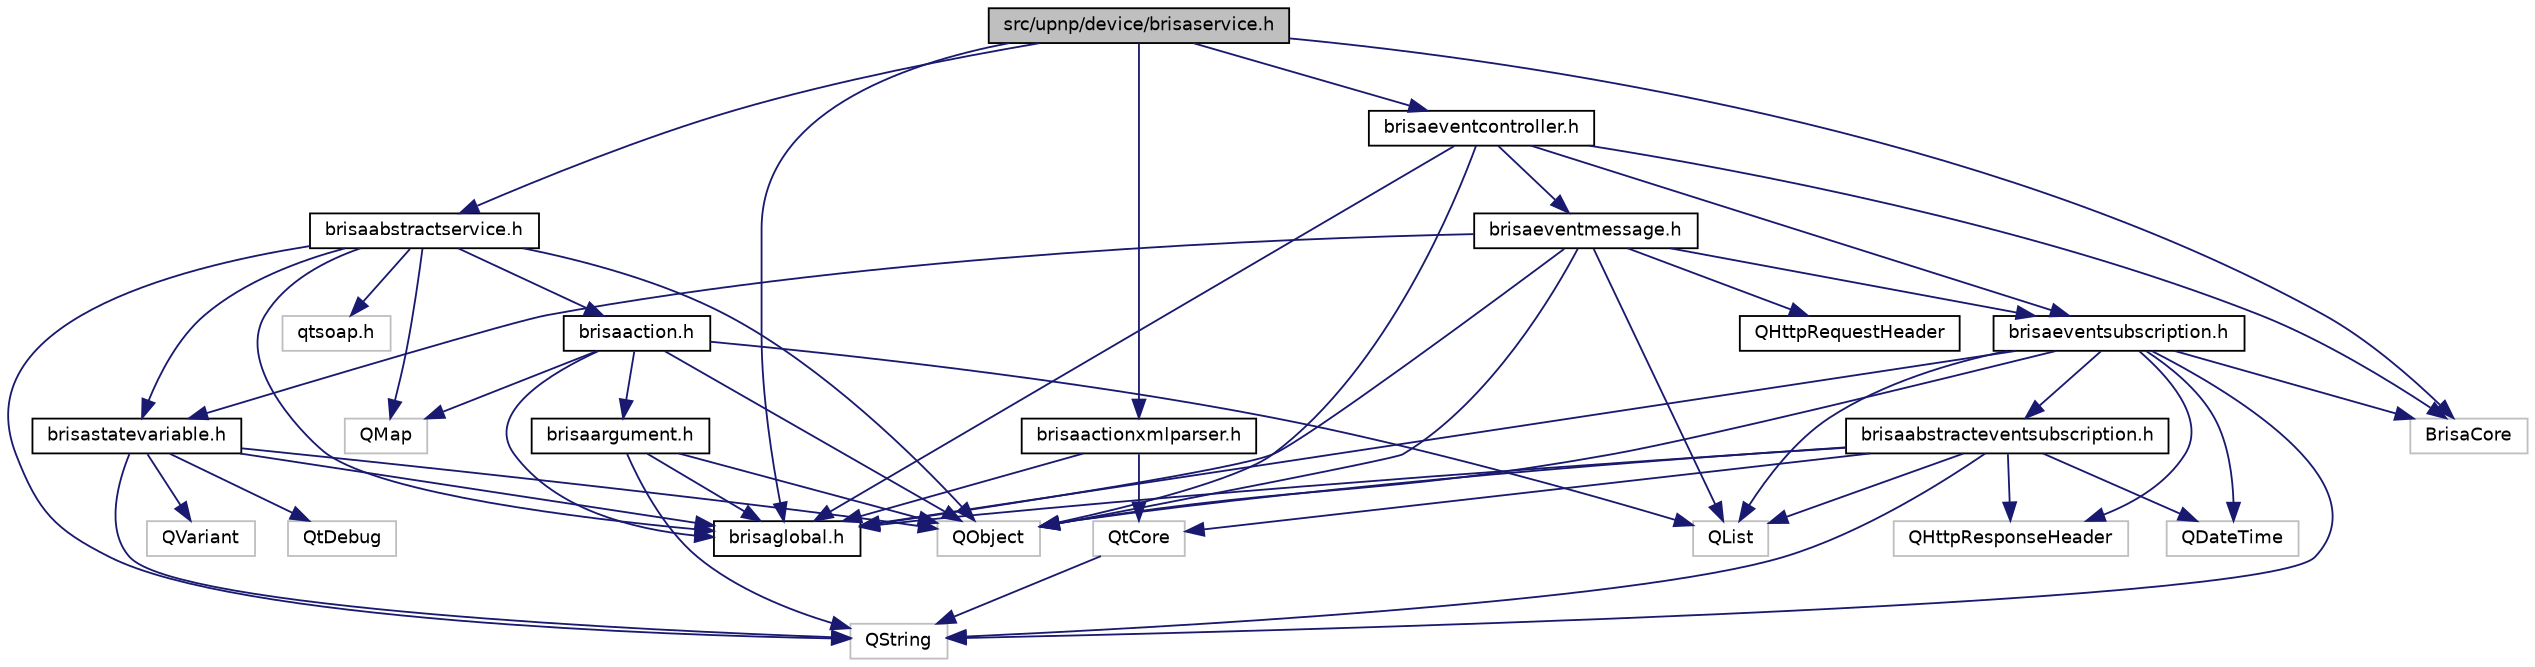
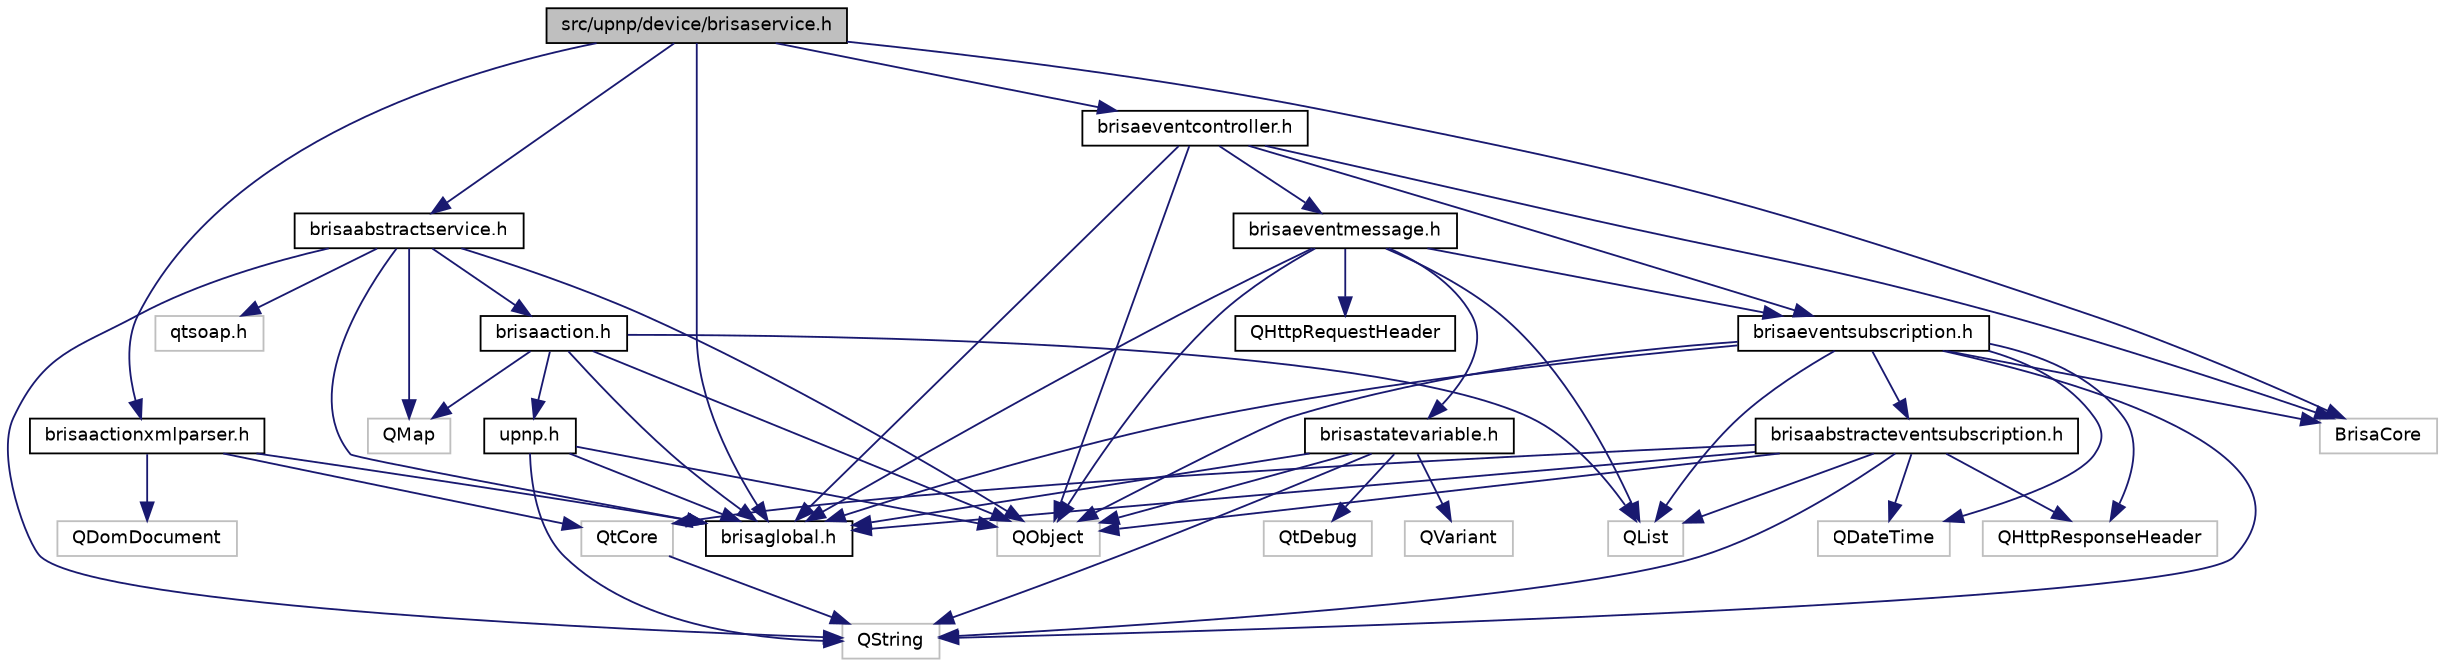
edge "brisaabstractservice.h" -> "brisastatevariable.h": removed
node "brisaargument.h": label "brisaargument.h" -> "upnp.h"
node "QDomDocument": added
